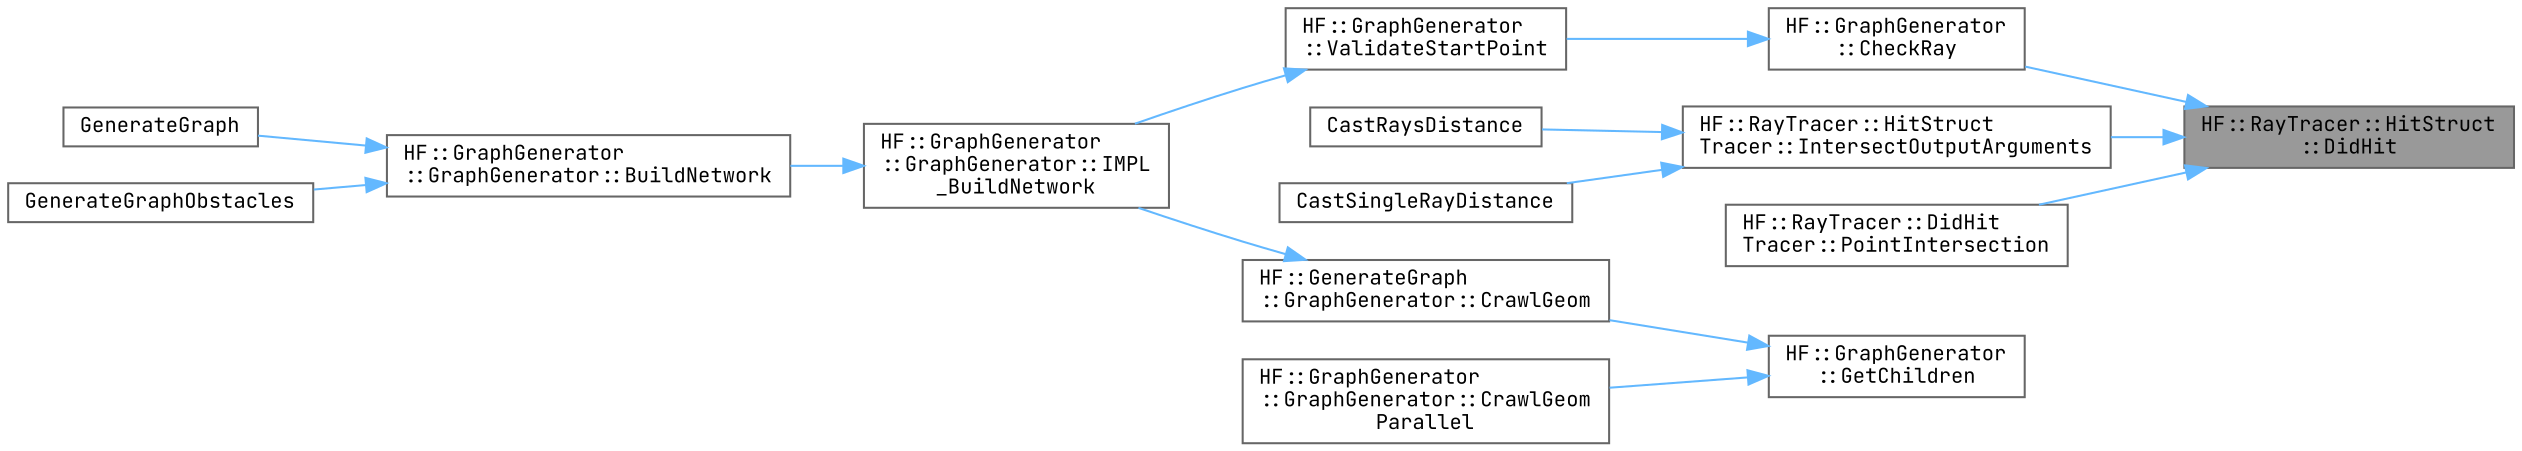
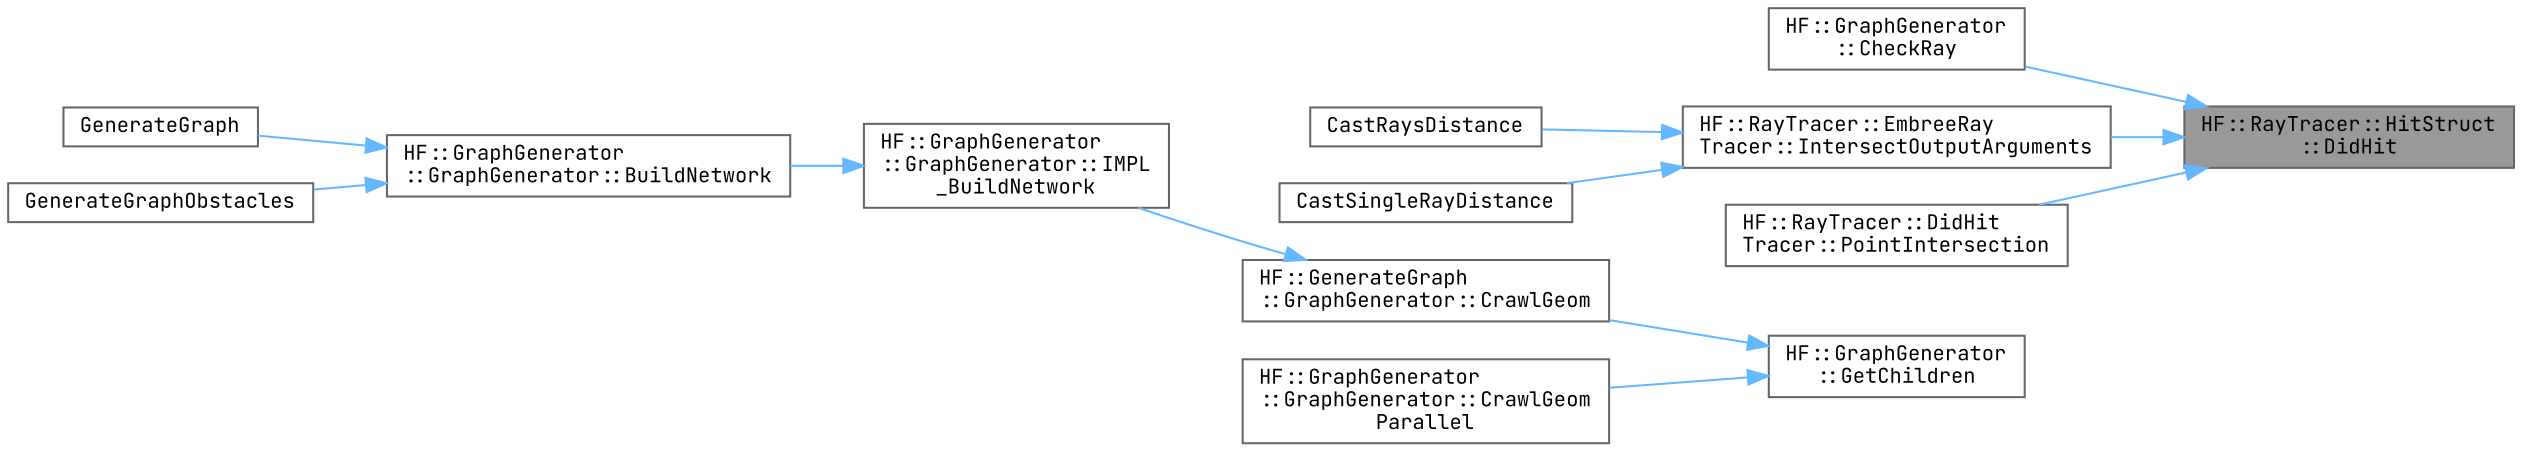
node "HF::GraphGenerator ::ValidateStartPoint": removed
node "HF::RayTracer::HitStruct Tracer::IntersectOutputArguments": label "HF::RayTracer::HitStruct Tracer::IntersectOutputArguments" -> "HF::RayTracer::EmbreeRay Tracer::IntersectOutputArguments"
